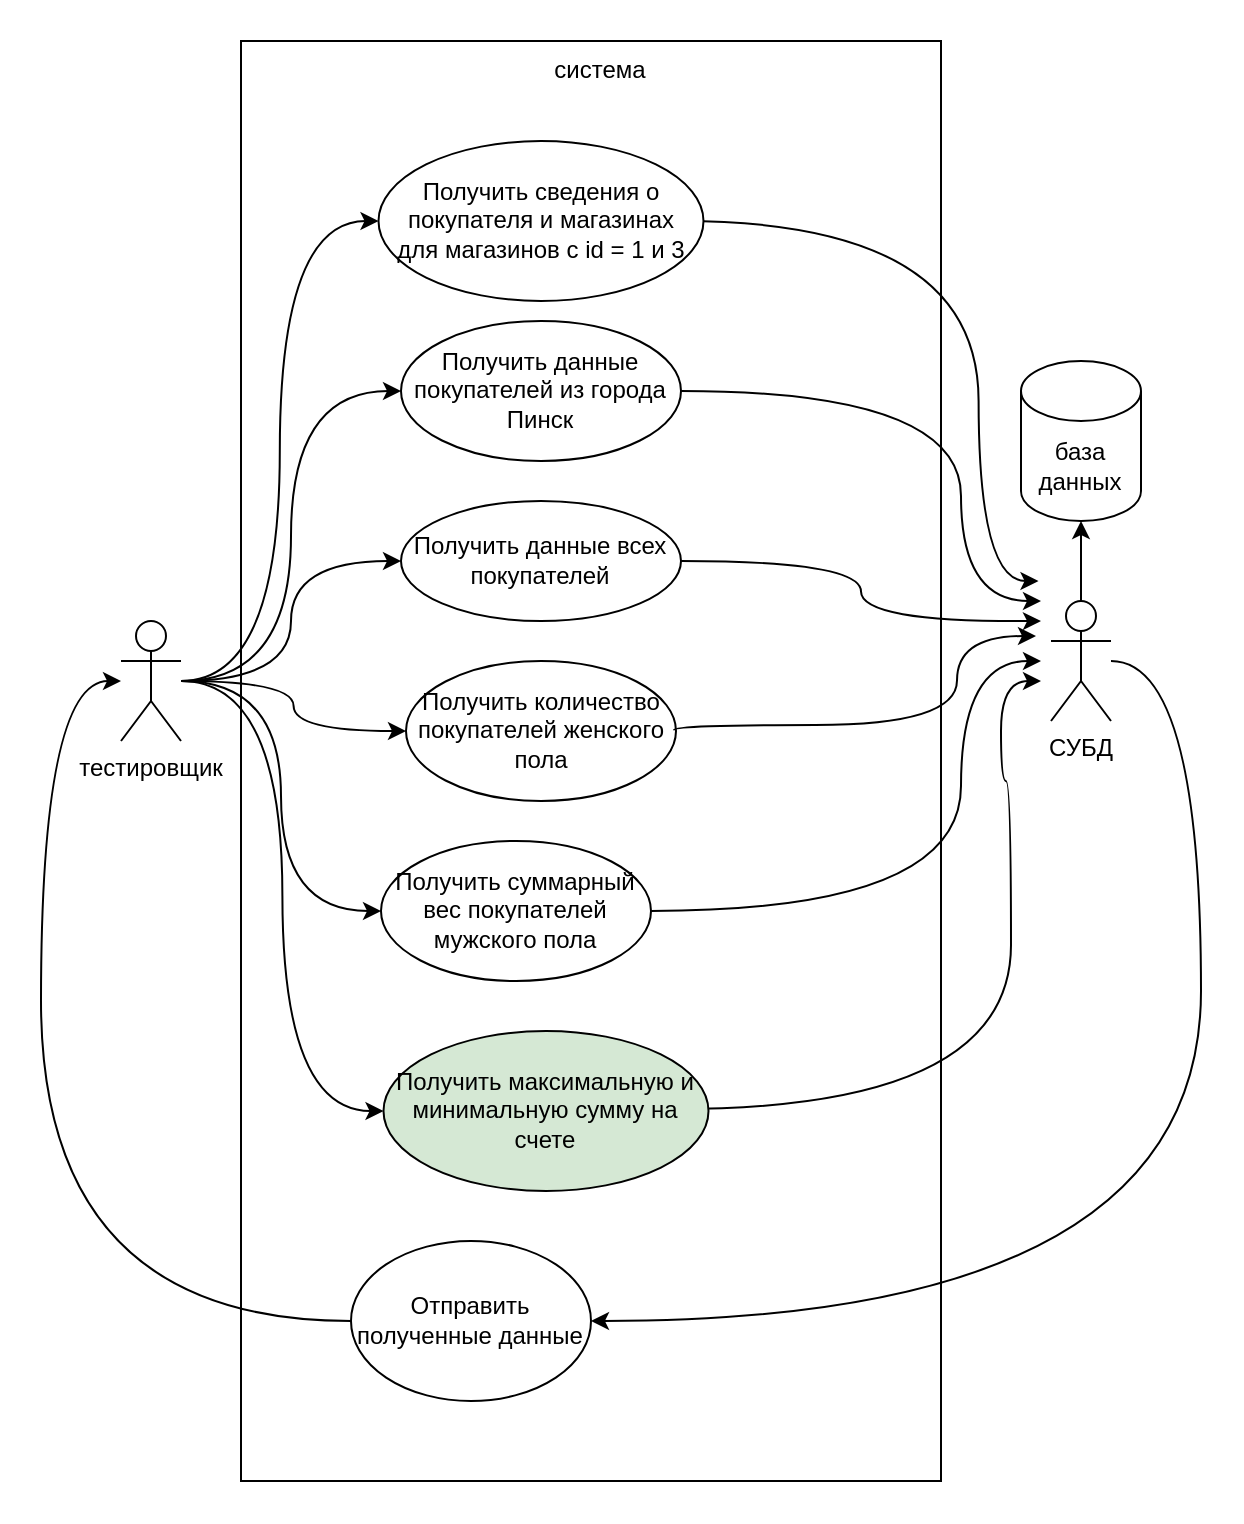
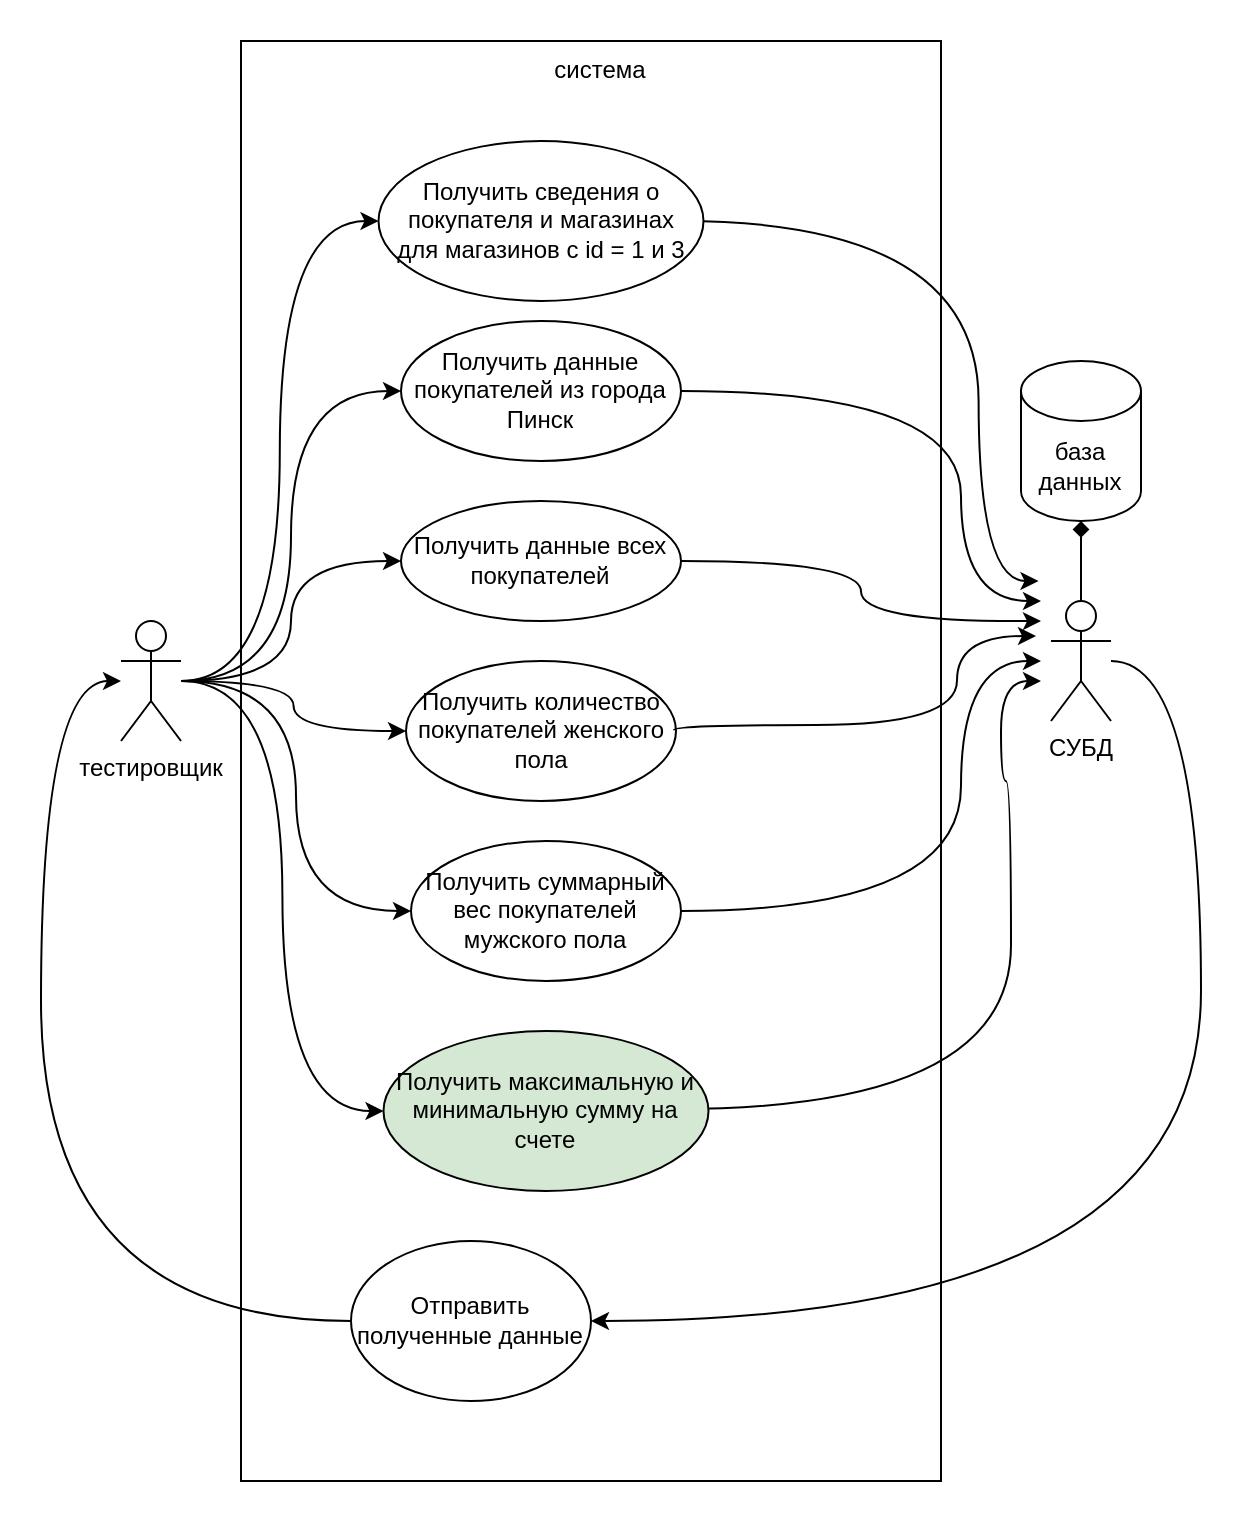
edge "СУБД" -> "база данных": arrowhead classic -> diamond
node "Получить суммарный вес покупателей мужского пола": moved (516, 911) -> (546, 911)
